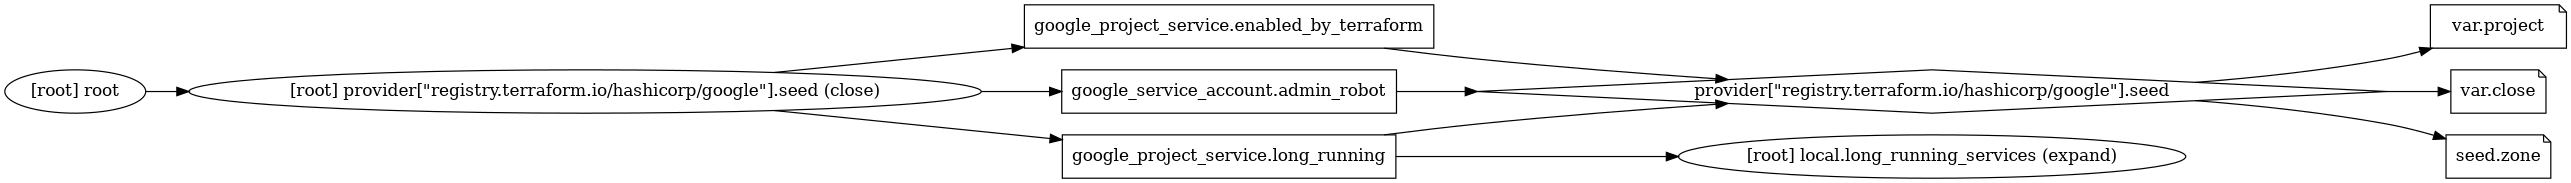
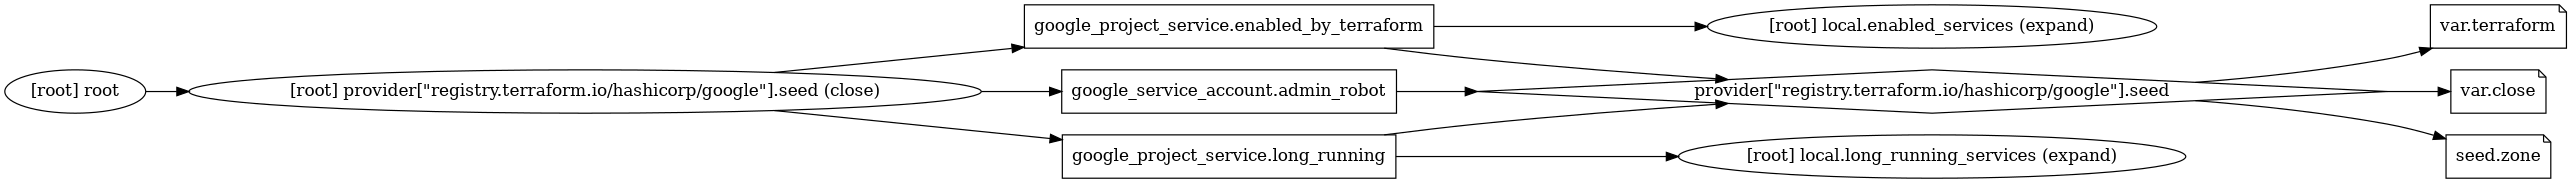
node "[root] local.enabled_services (expand)": added
node "var.project": label "var.project" -> "var.terraform"
